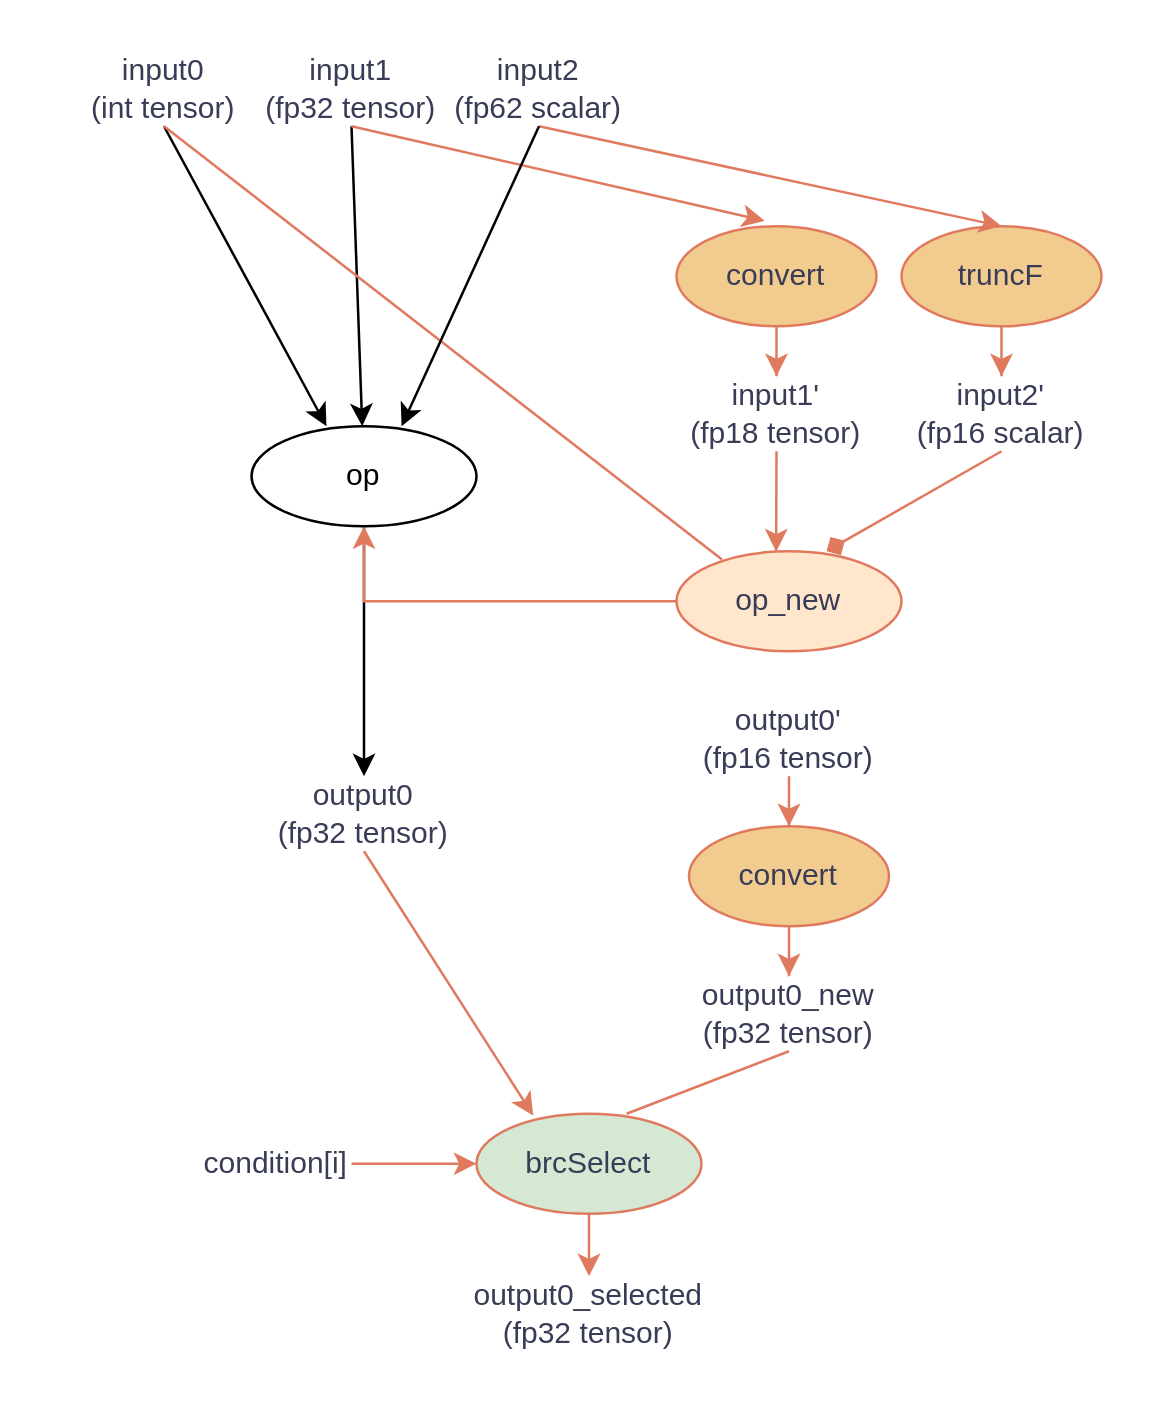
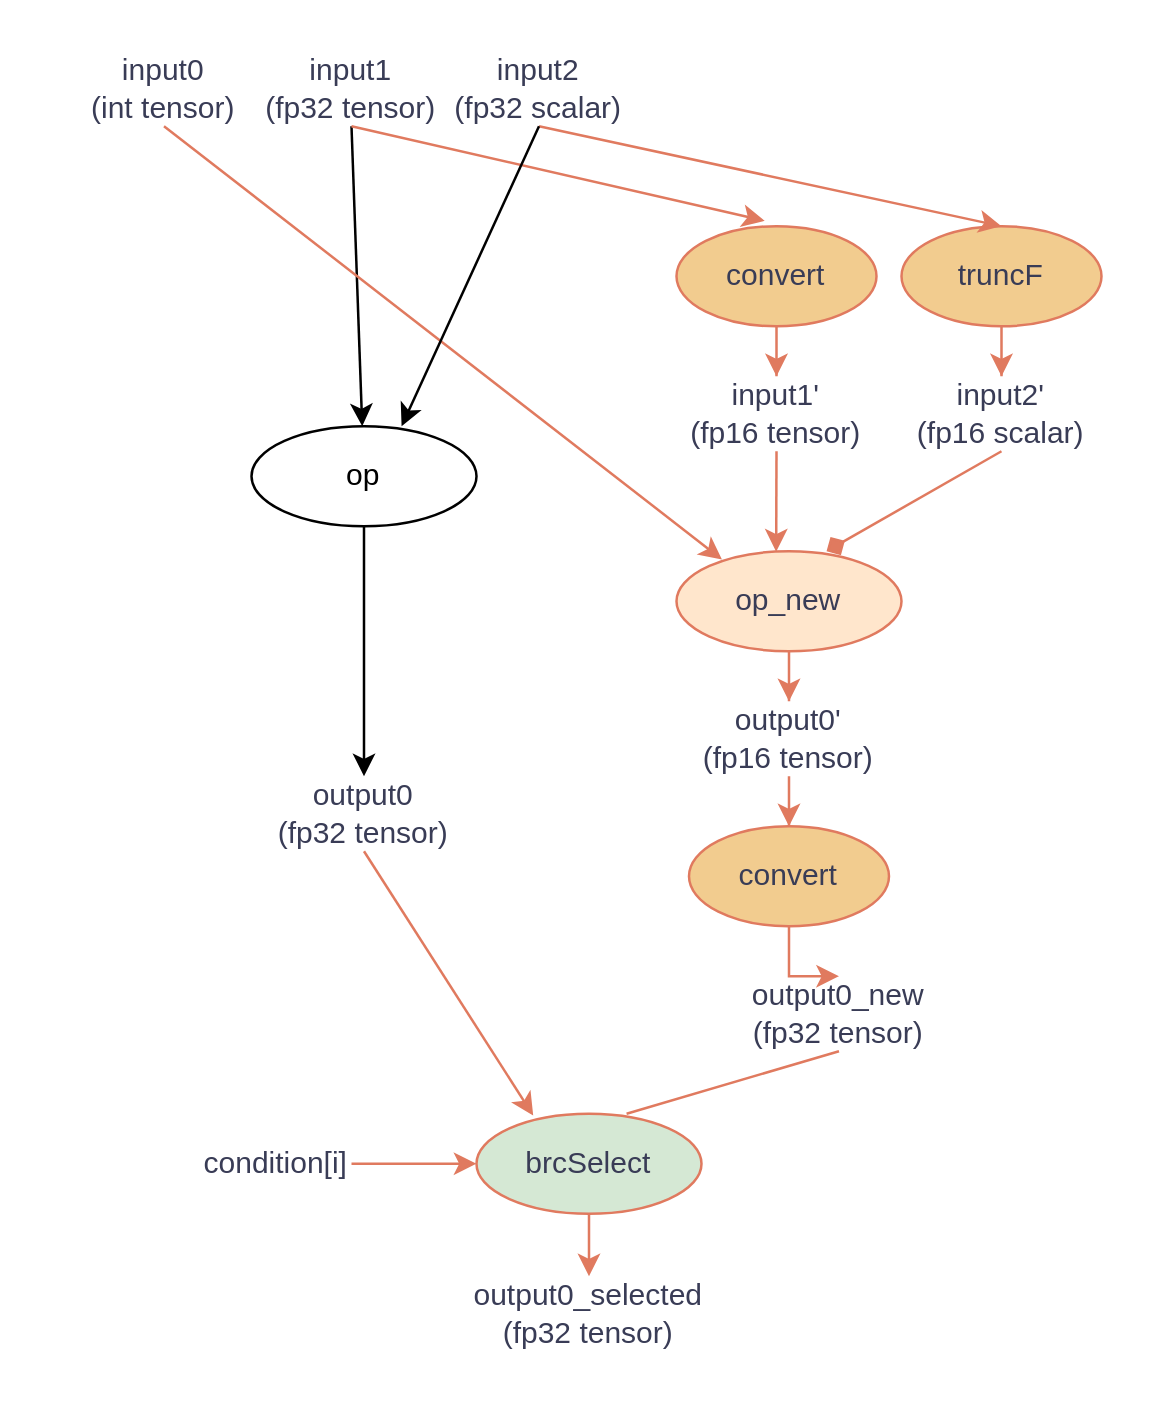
node "input2 (fp62 scalar)": label "input2 (fp62 scalar)" -> "input2 (fp32 scalar)"
edge "input0 (int tensor)" -> "op": removed
node "input1' (fp18 tensor)": label "input1' (fp18 tensor)" -> "input1' (fp16 tensor)"
edge "input0 (int tensor)" -- "op_new": arrowhead none -> classic
edge "op_new" -> "op": now "op_new" -> "output0' (fp16 tensor)"
node "output0_new (fp32 tensor)": moved (789, 1014) -> (839, 1014)
